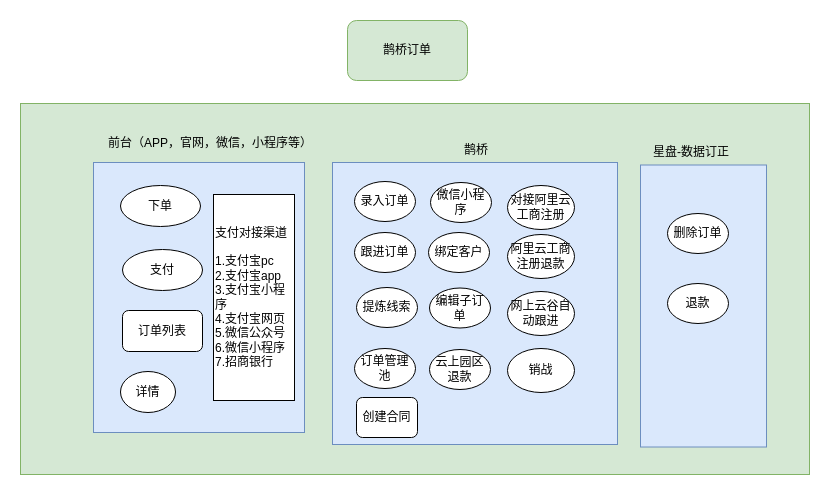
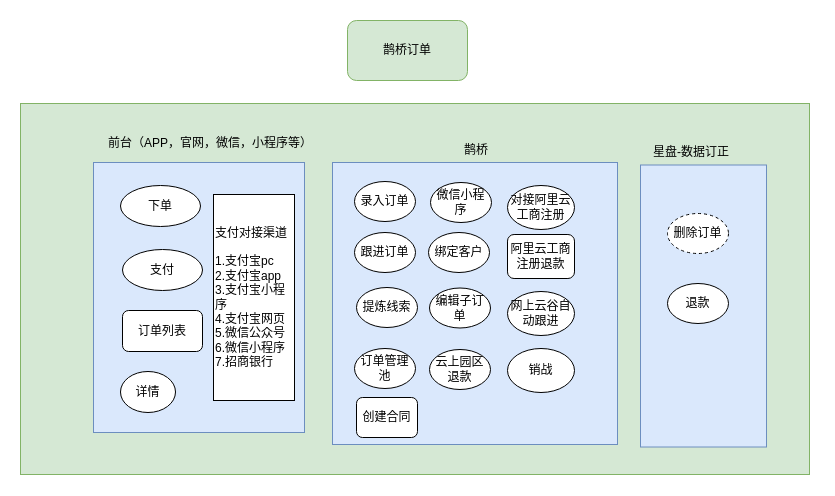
node "删除订单": style solid -> dashed
node "阿里云工商注册退款": shape ellipse -> rounded rectangle
